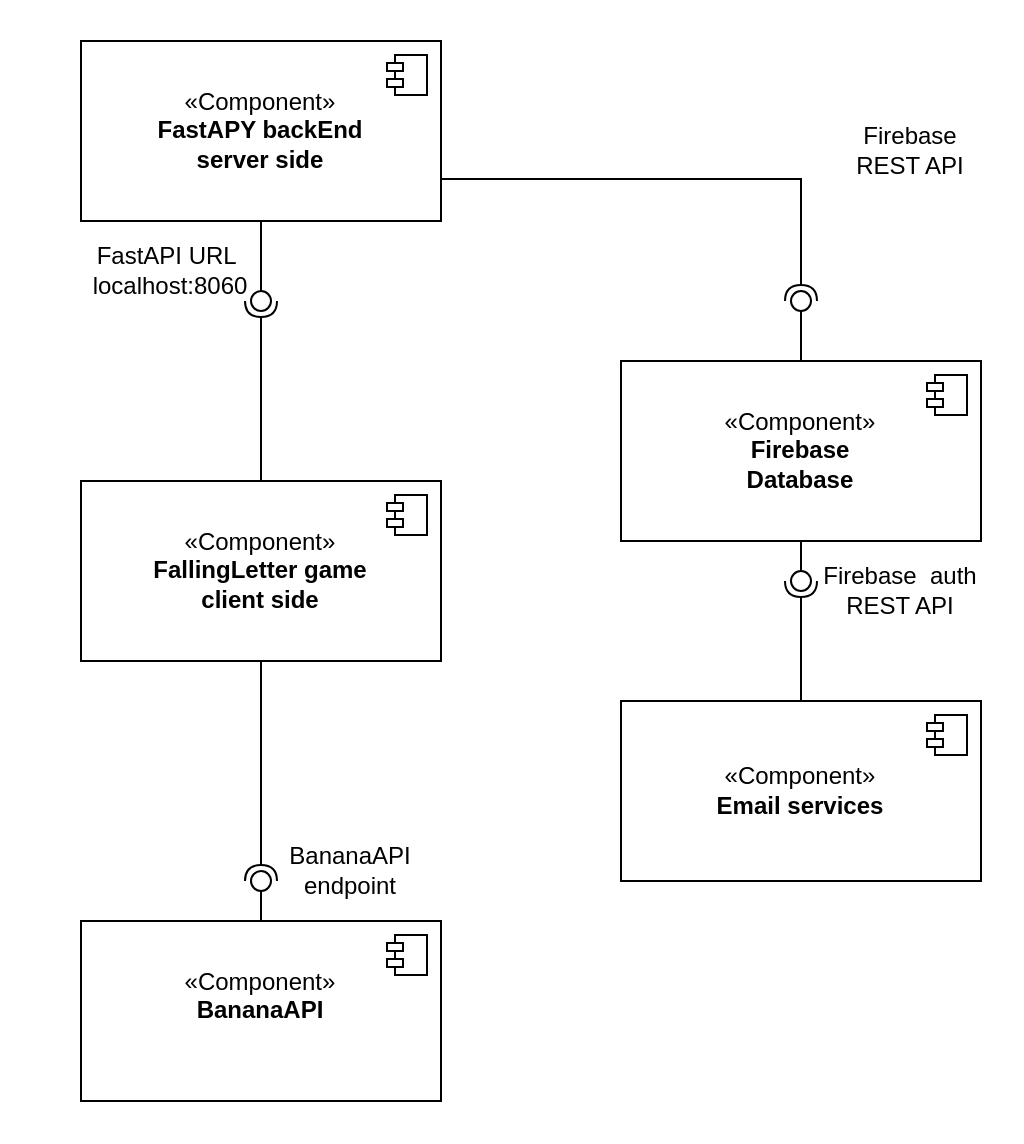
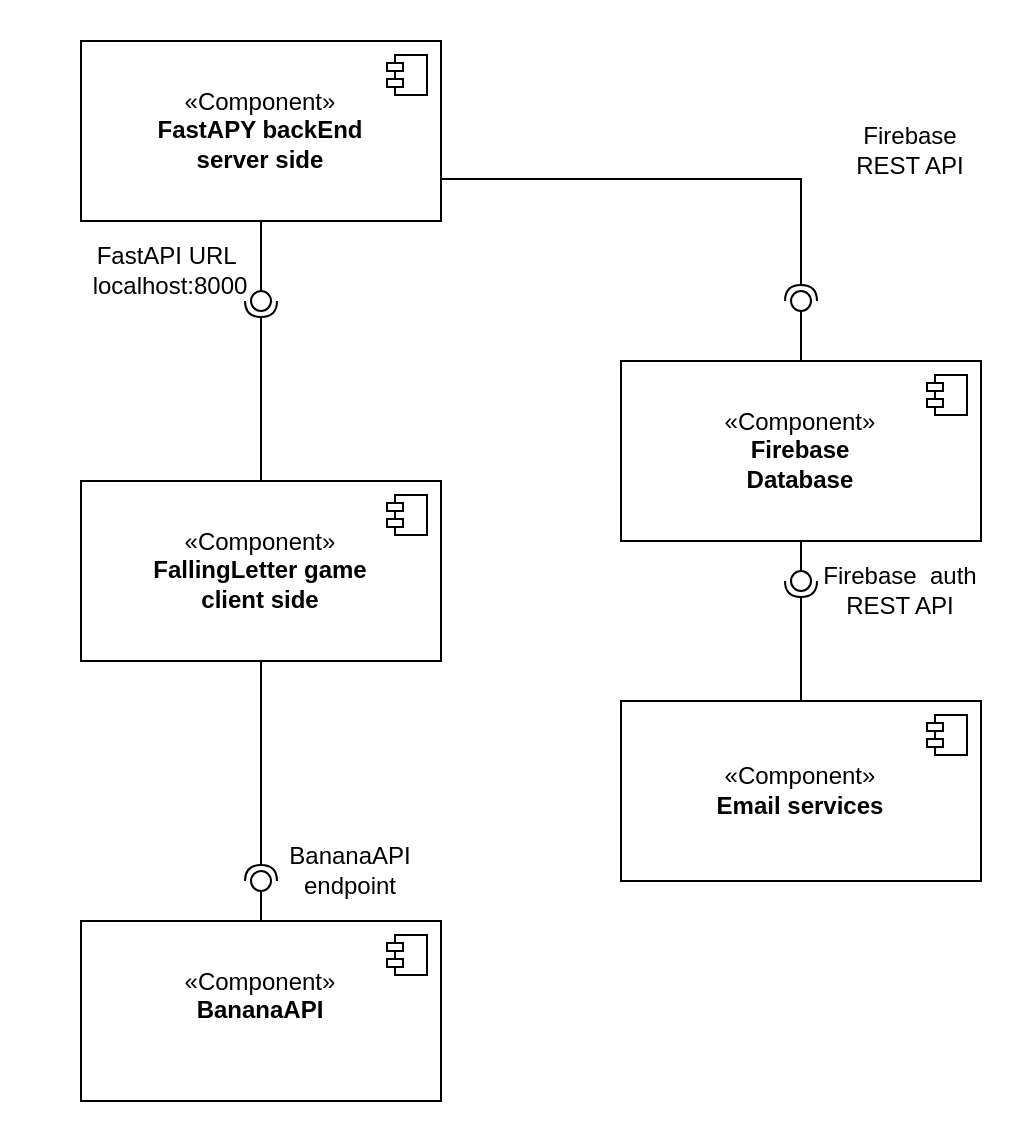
node "FastAPI URL localhost:8060": label "FastAPI URL localhost:8060" -> "FastAPI URL localhost:8000"
